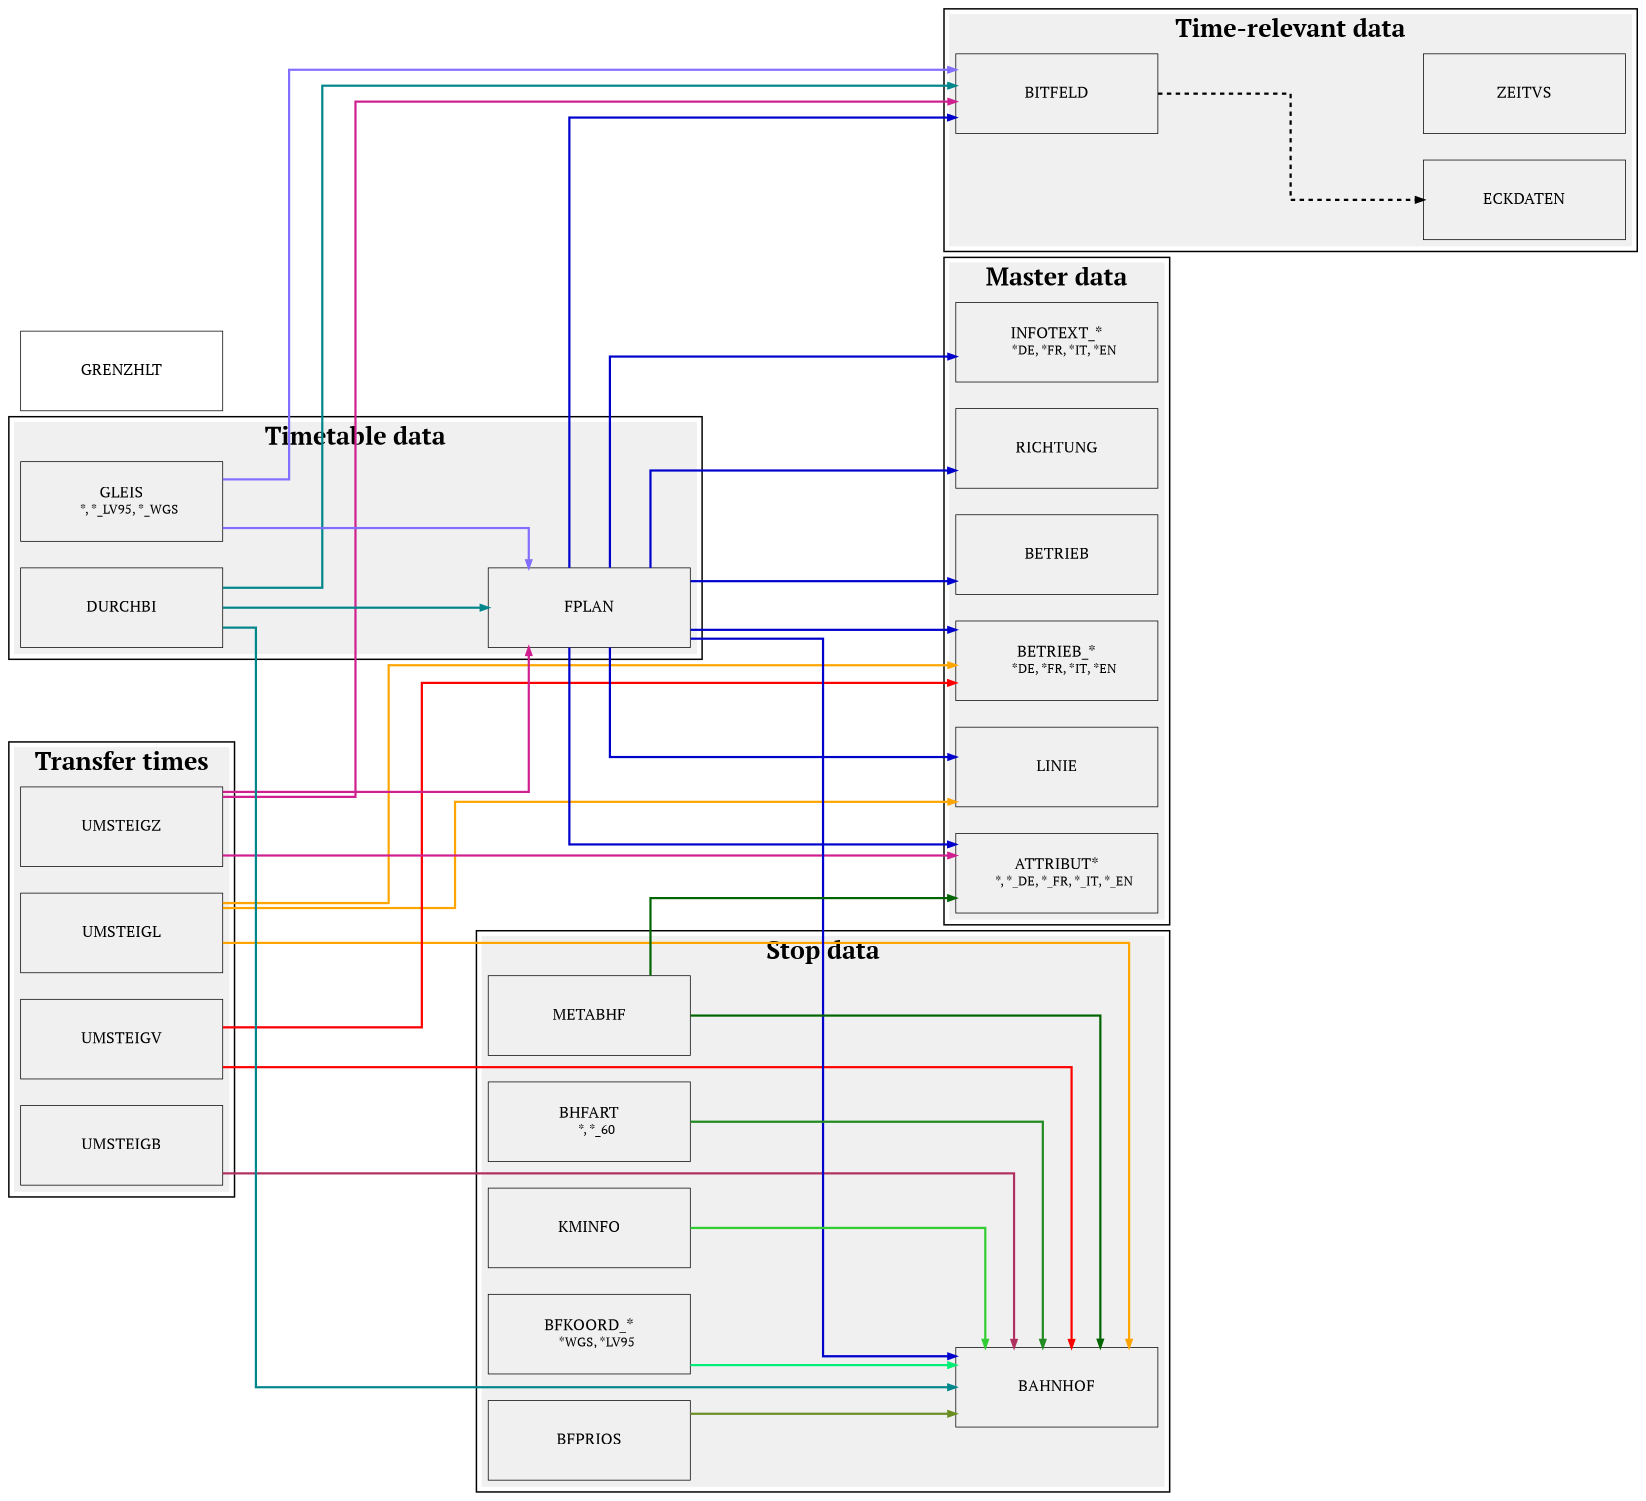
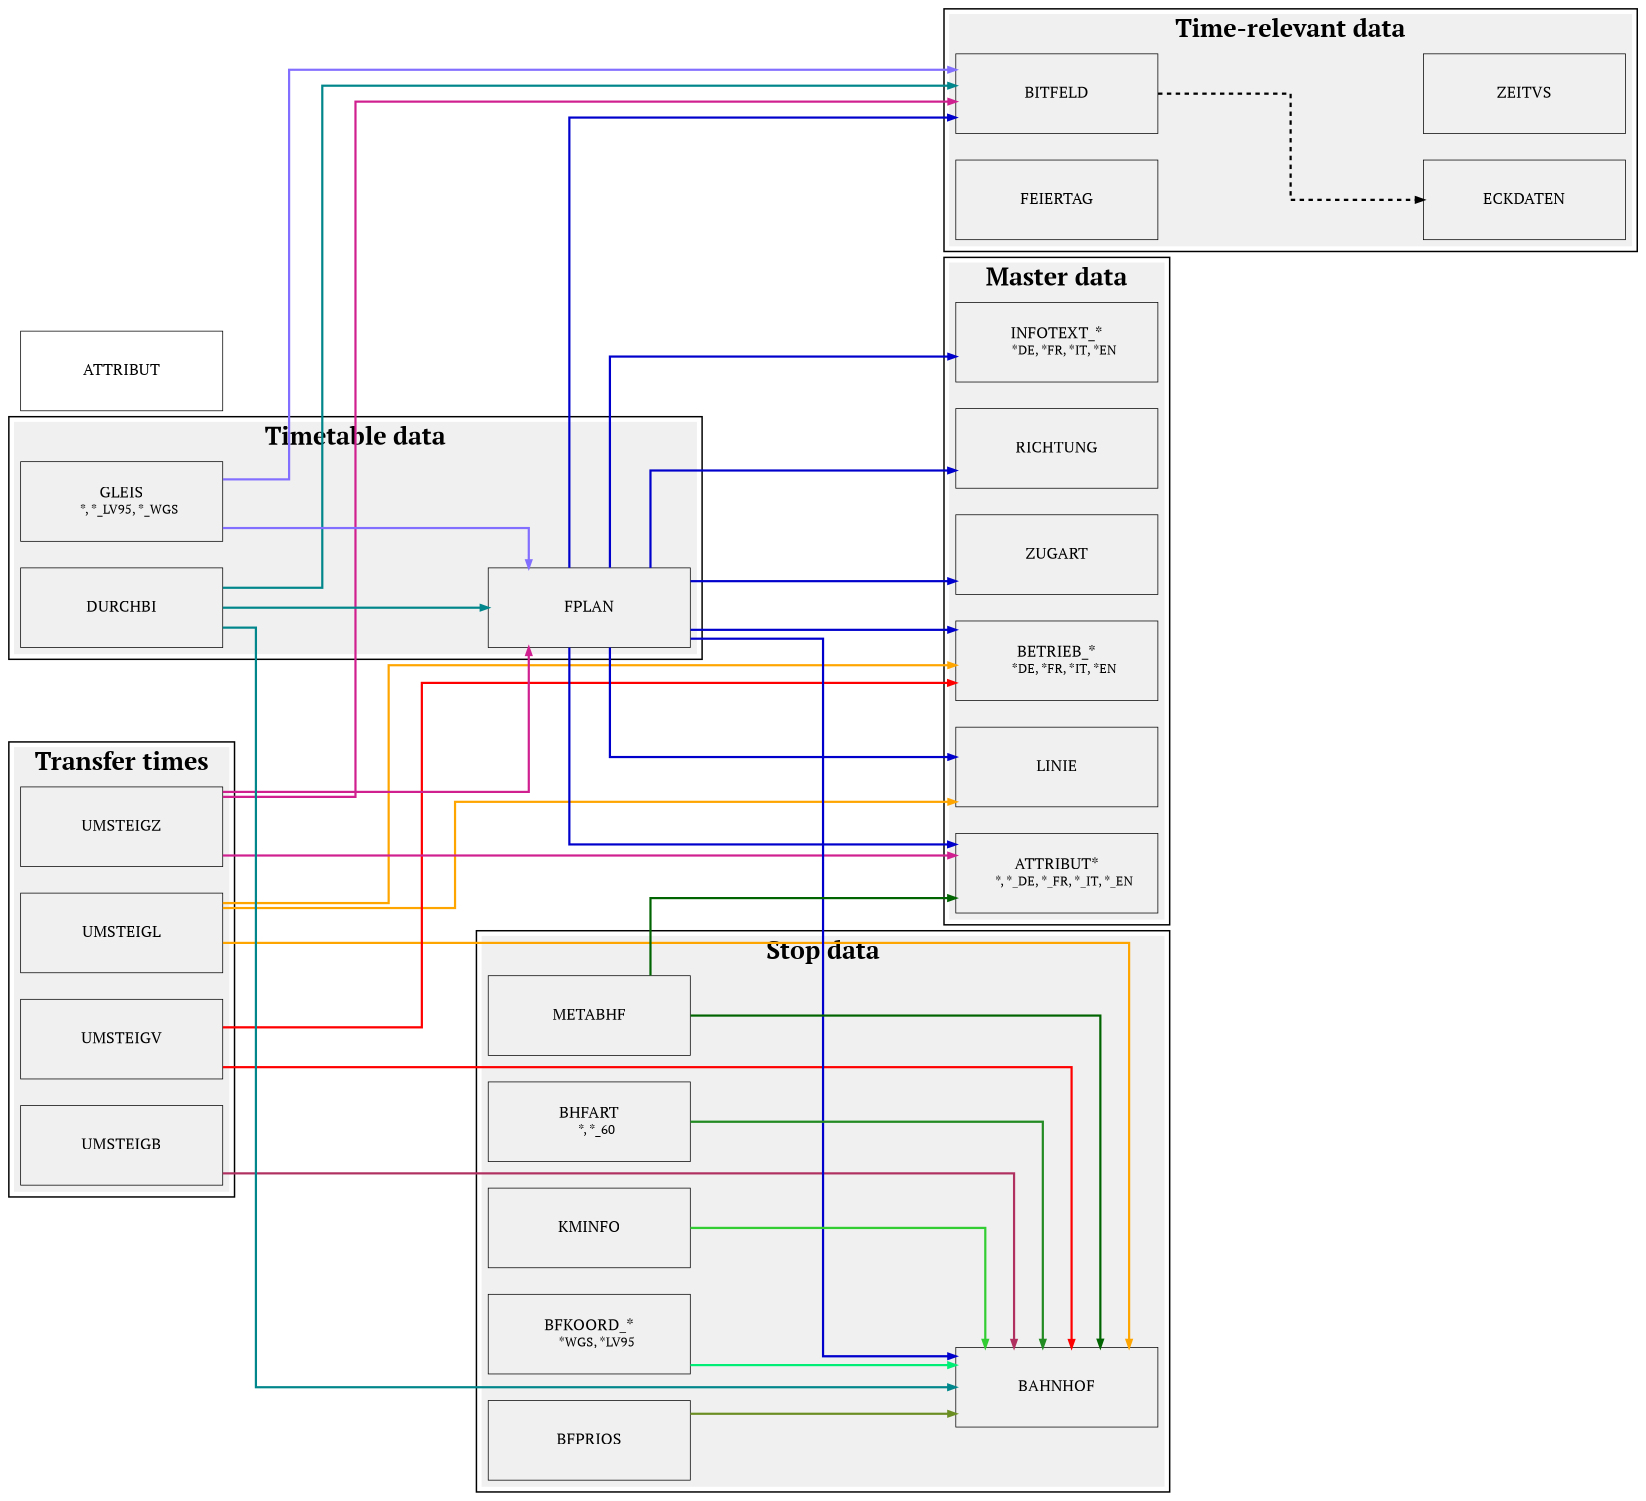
node "FEIERTAG": added
node "GRENZHLT": label "GRENZHLT" -> "ATTRIBUT"
node "BETRIEB": label "BETRIEB" -> "ZUGART"
